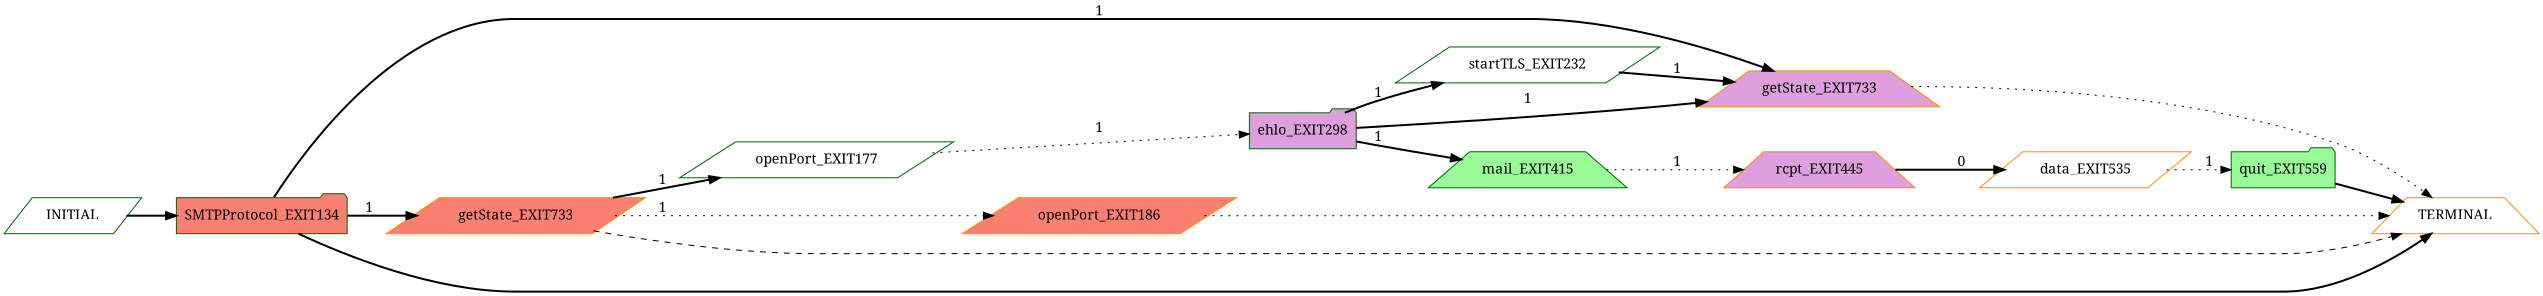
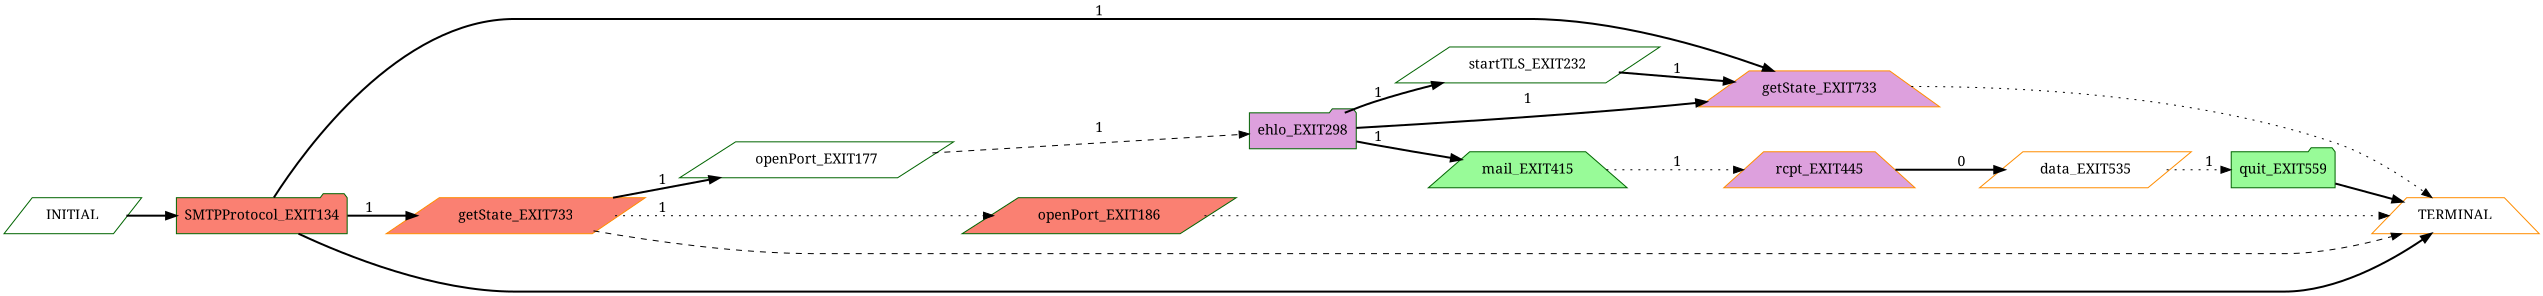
edge "openPort_EXIT177" -> "ehlo_EXIT298": style dotted -> dashed
node "openPort_EXIT186": color darkorange -> darkgreen
